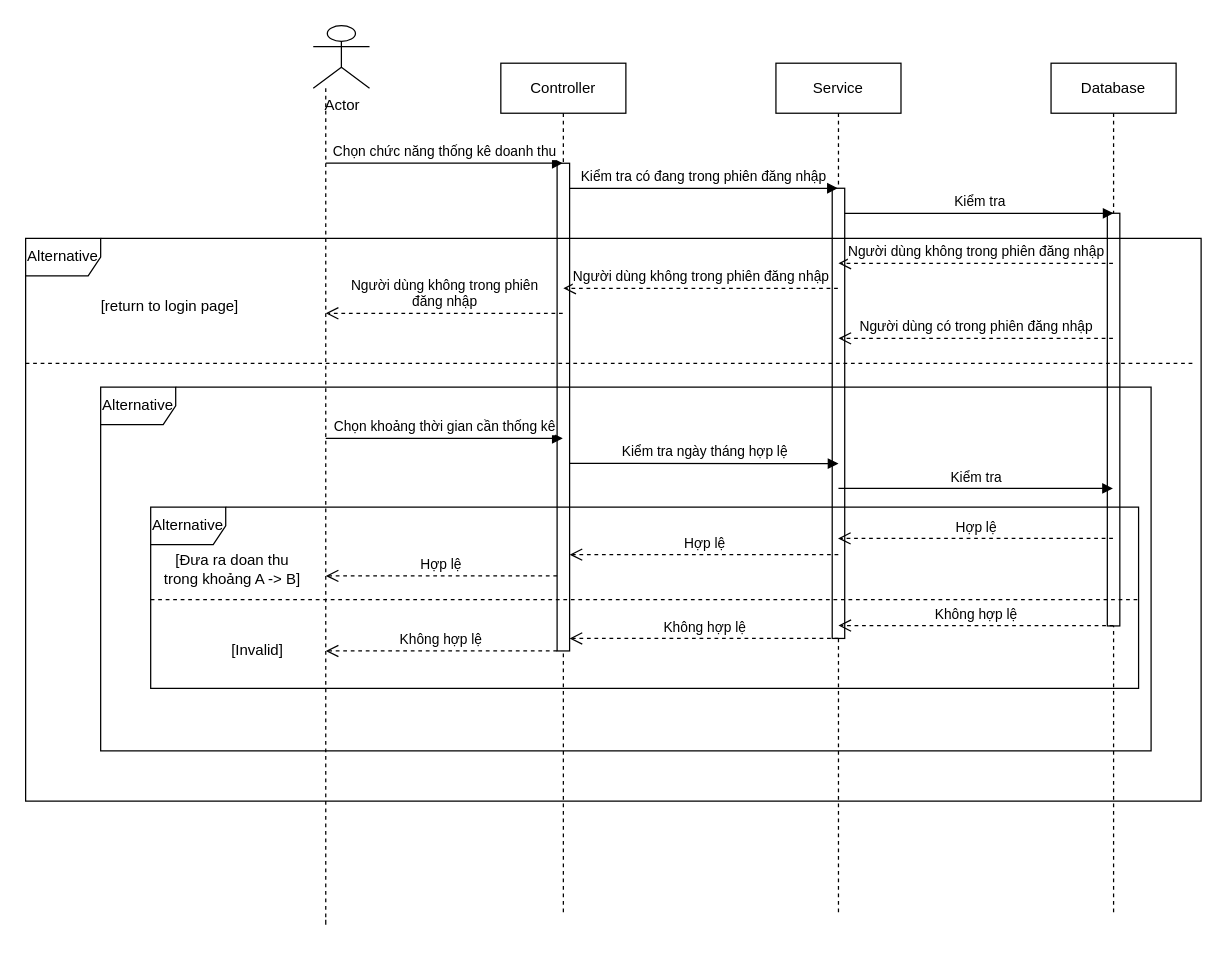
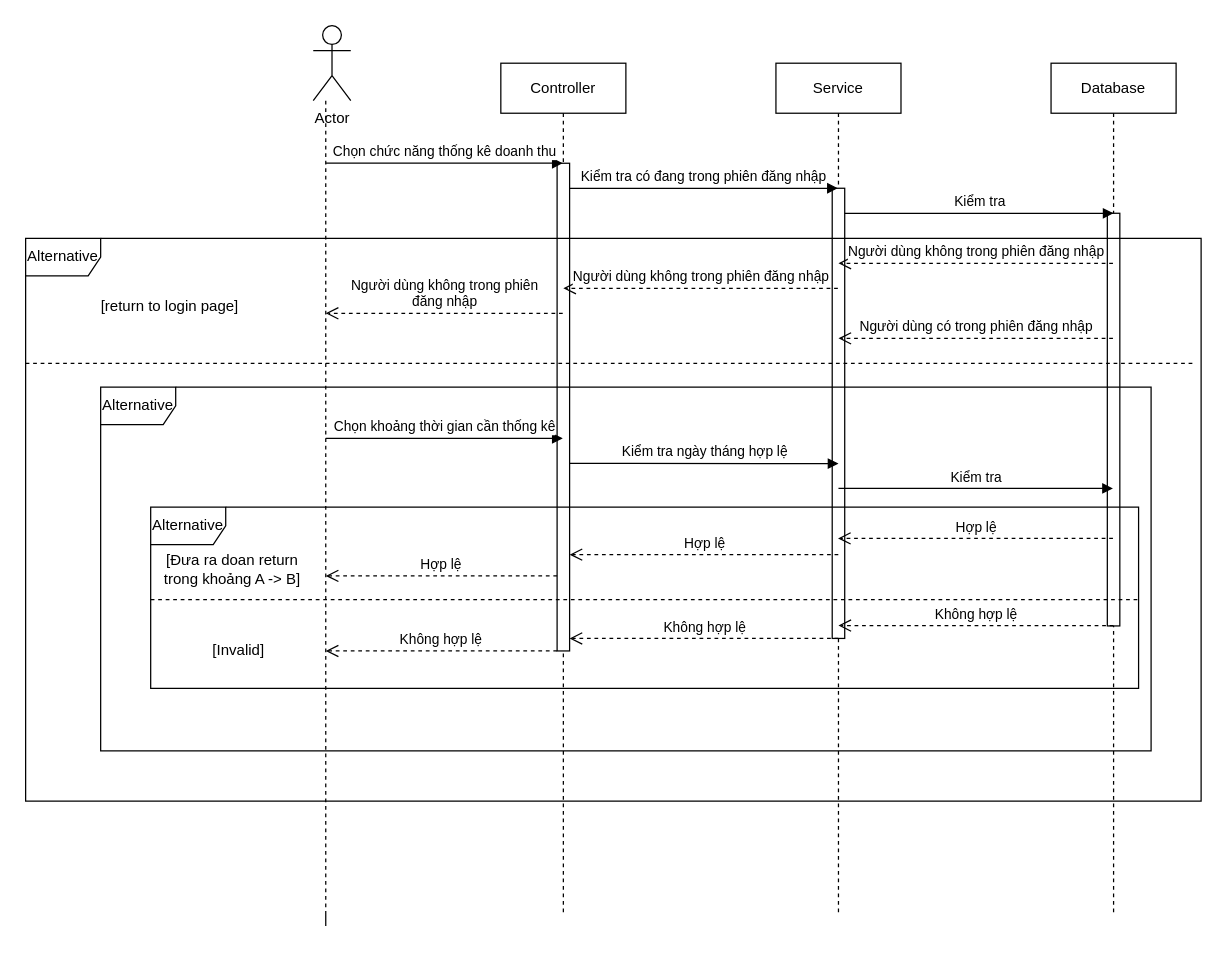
node "Actor": size 56x63 -> 38x75
node "[Đưa ra doan thu trong khoảng A -> B]": label "[Đưa ra doan thu trong khoảng A -> B]" -> "[Đưa ra doan return trong khoảng A -> B]"
node "[Invalid]": moved (257, 651) -> (238, 651)
